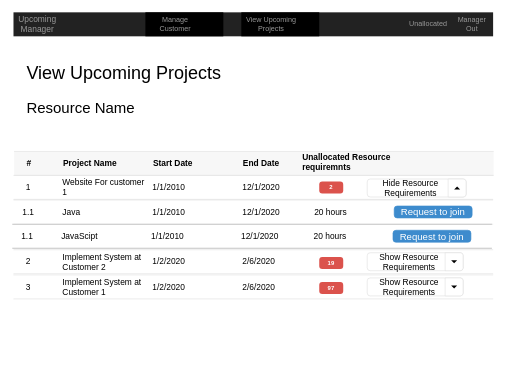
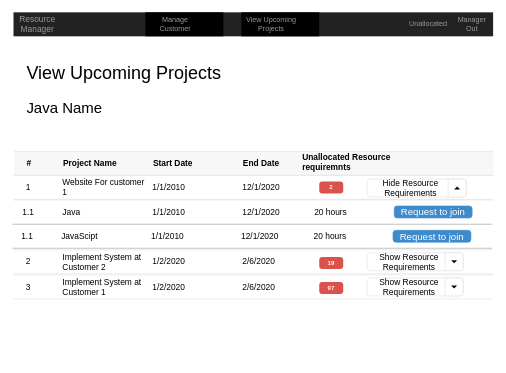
node "Upcoming Manager": label "Upcoming Manager" -> "Resource Manager"
node "Resource Name": label "Resource Name" -> "Java Name"
